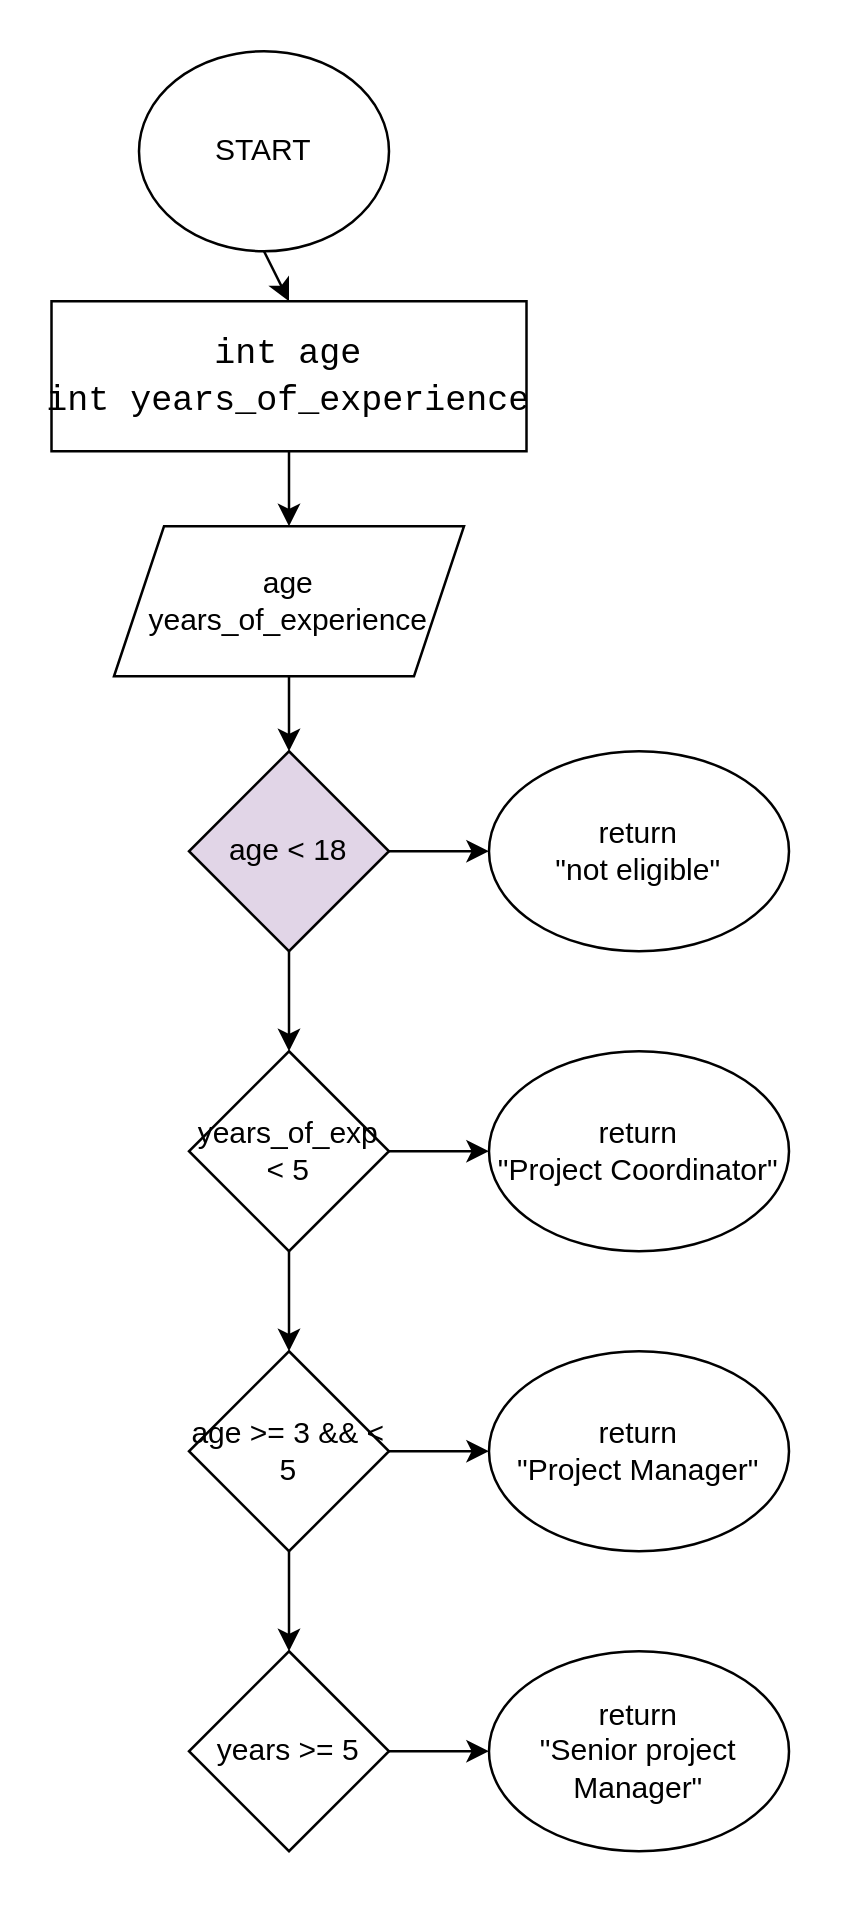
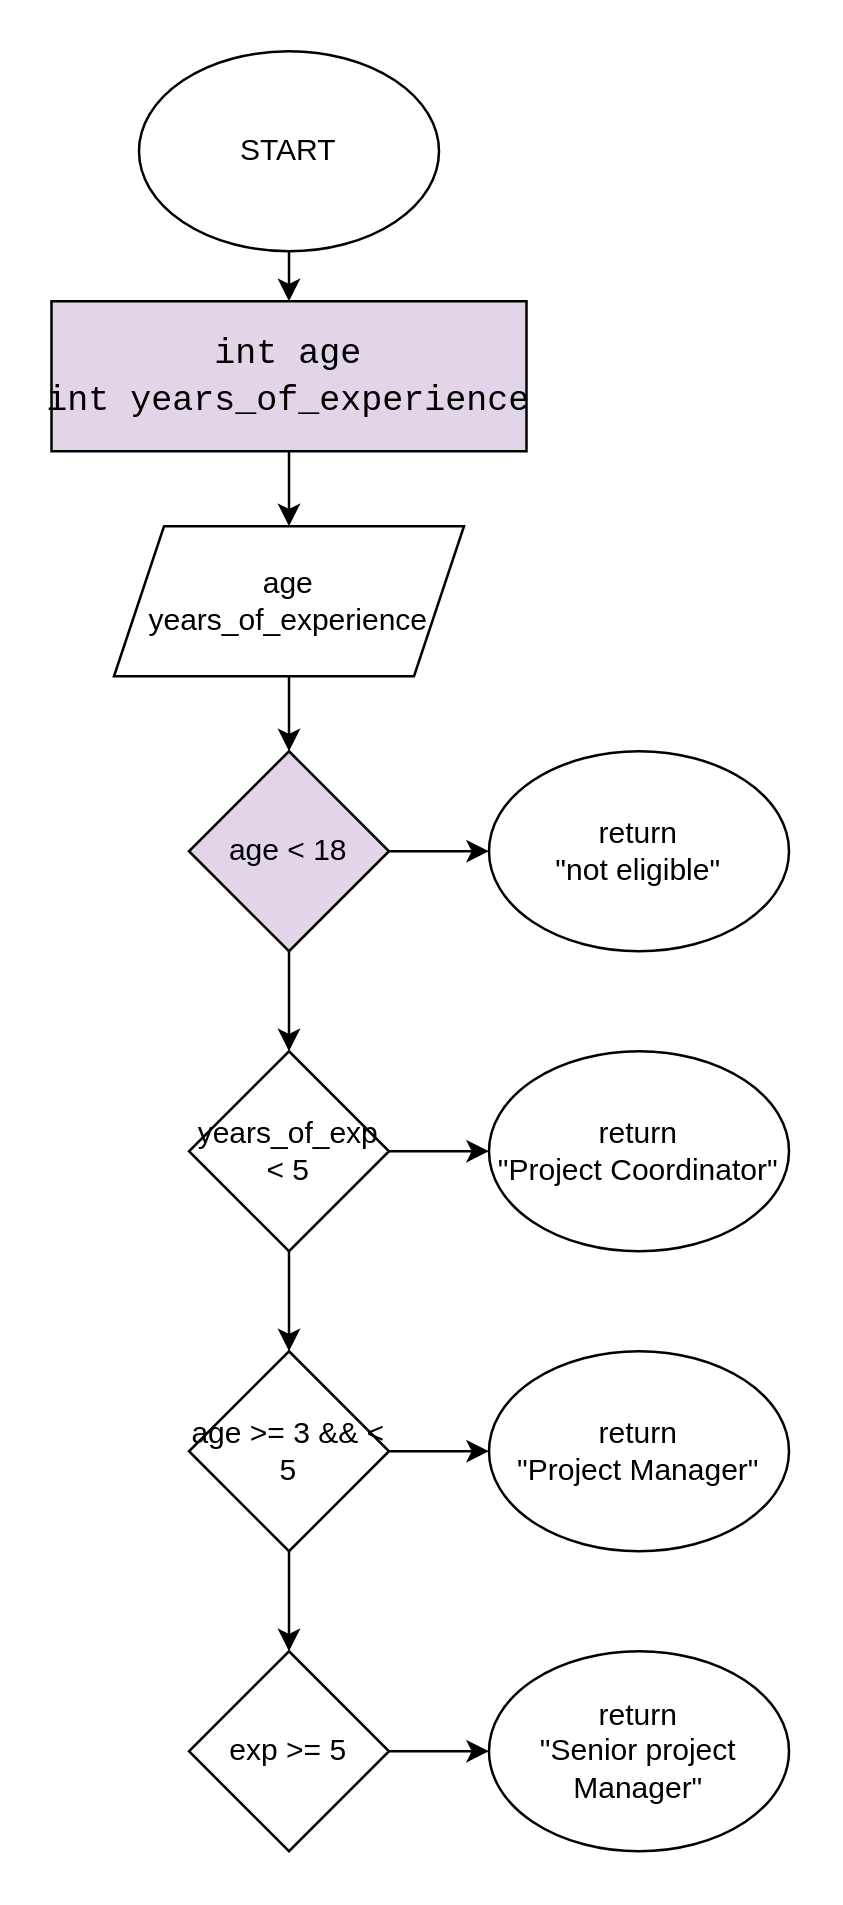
node "START": size 250x200 -> 300x200
node "int age int years_of_experience": fillcolor #ffffff -> #e1d5e7
node "years >= 5": label "years >= 5" -> "exp >= 5"
